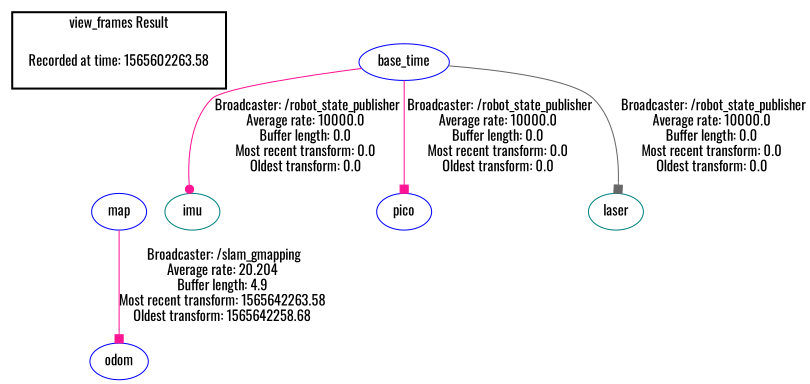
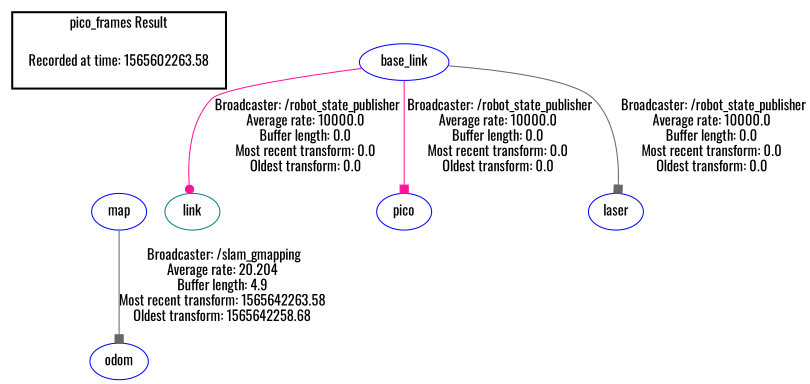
cluster "view_frames Result": label "view_frames Result" -> "pico_frames Result"
node "base_time": label "base_time" -> "base_link"
node "imu": label "imu" -> "link"
node "laser": color teal -> blue
edge "map" -> "odom": color deeppink -> gray40
